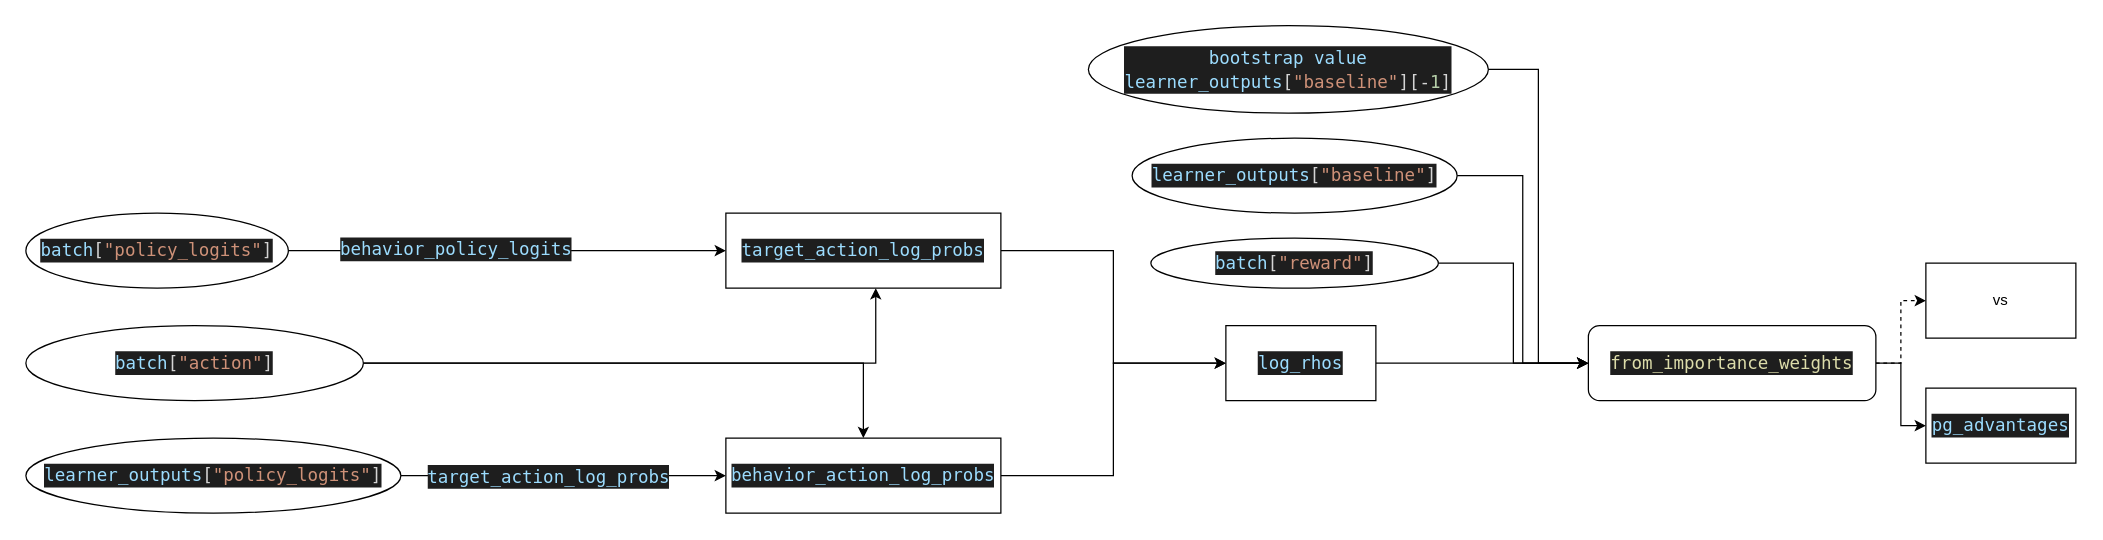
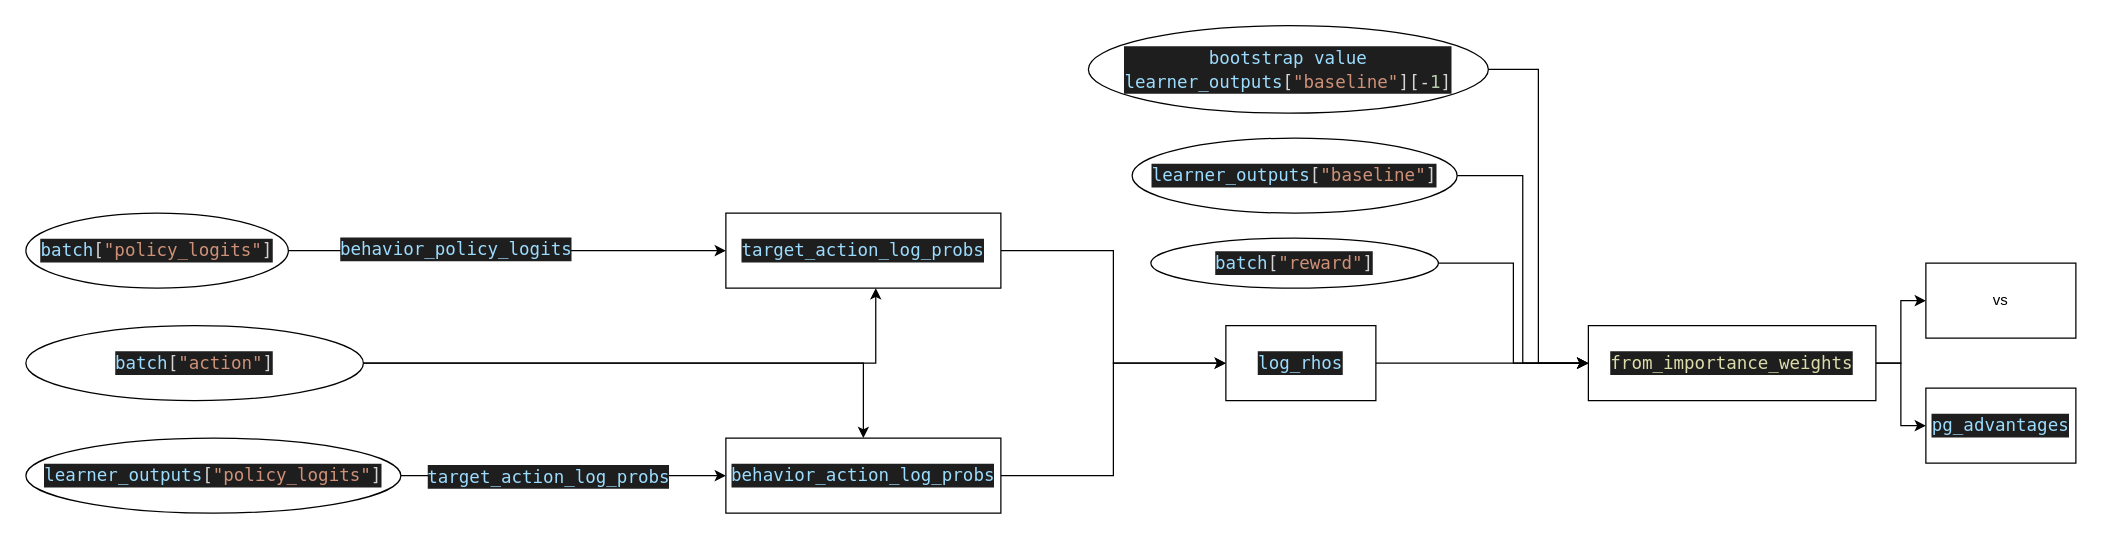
edge "from_importance_weights" -> "vs": style dashed -> solid
node "from_importance_weights": shape rounded rectangle -> rectangle
